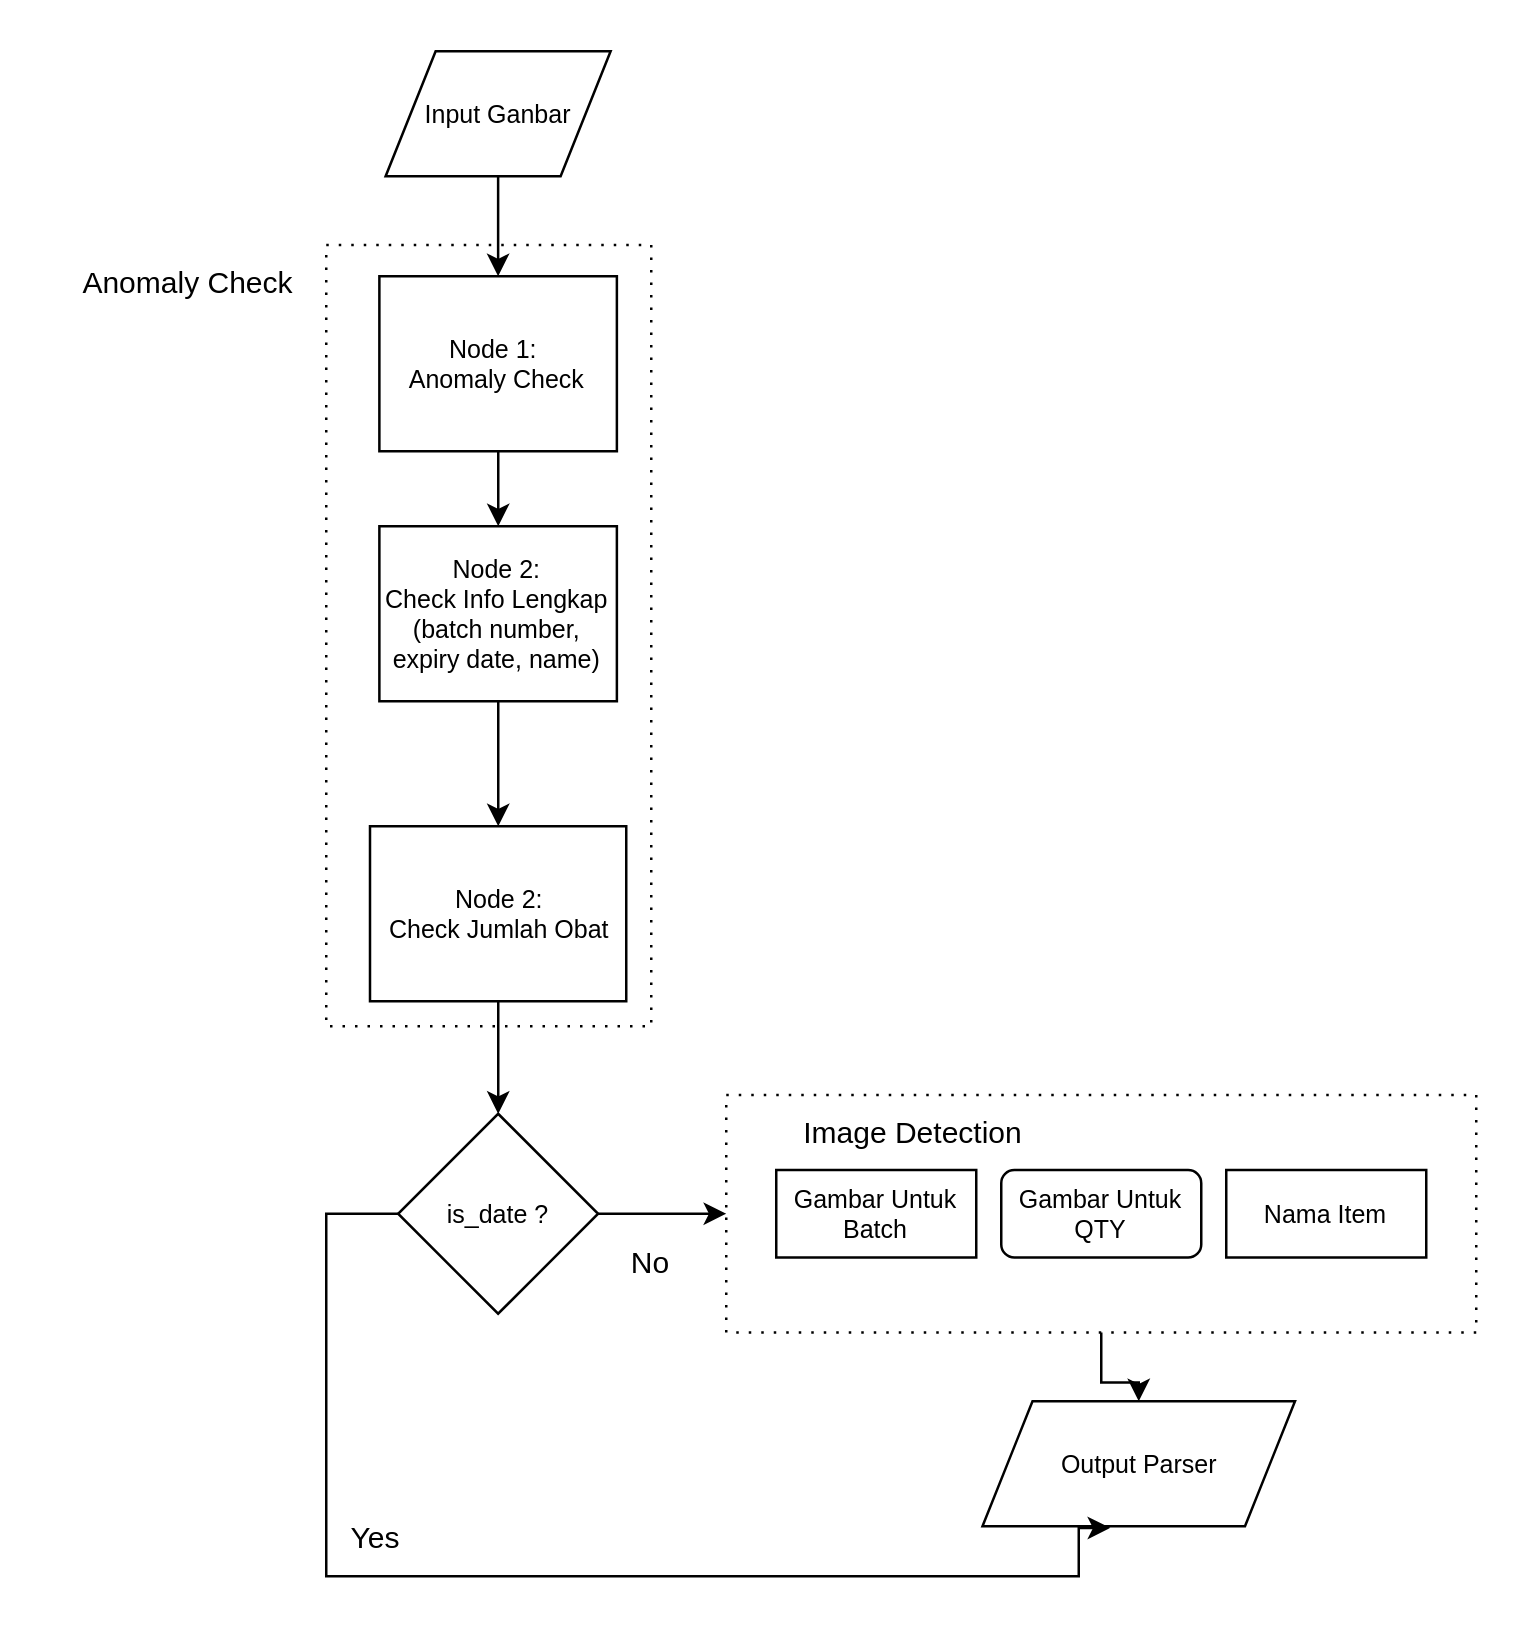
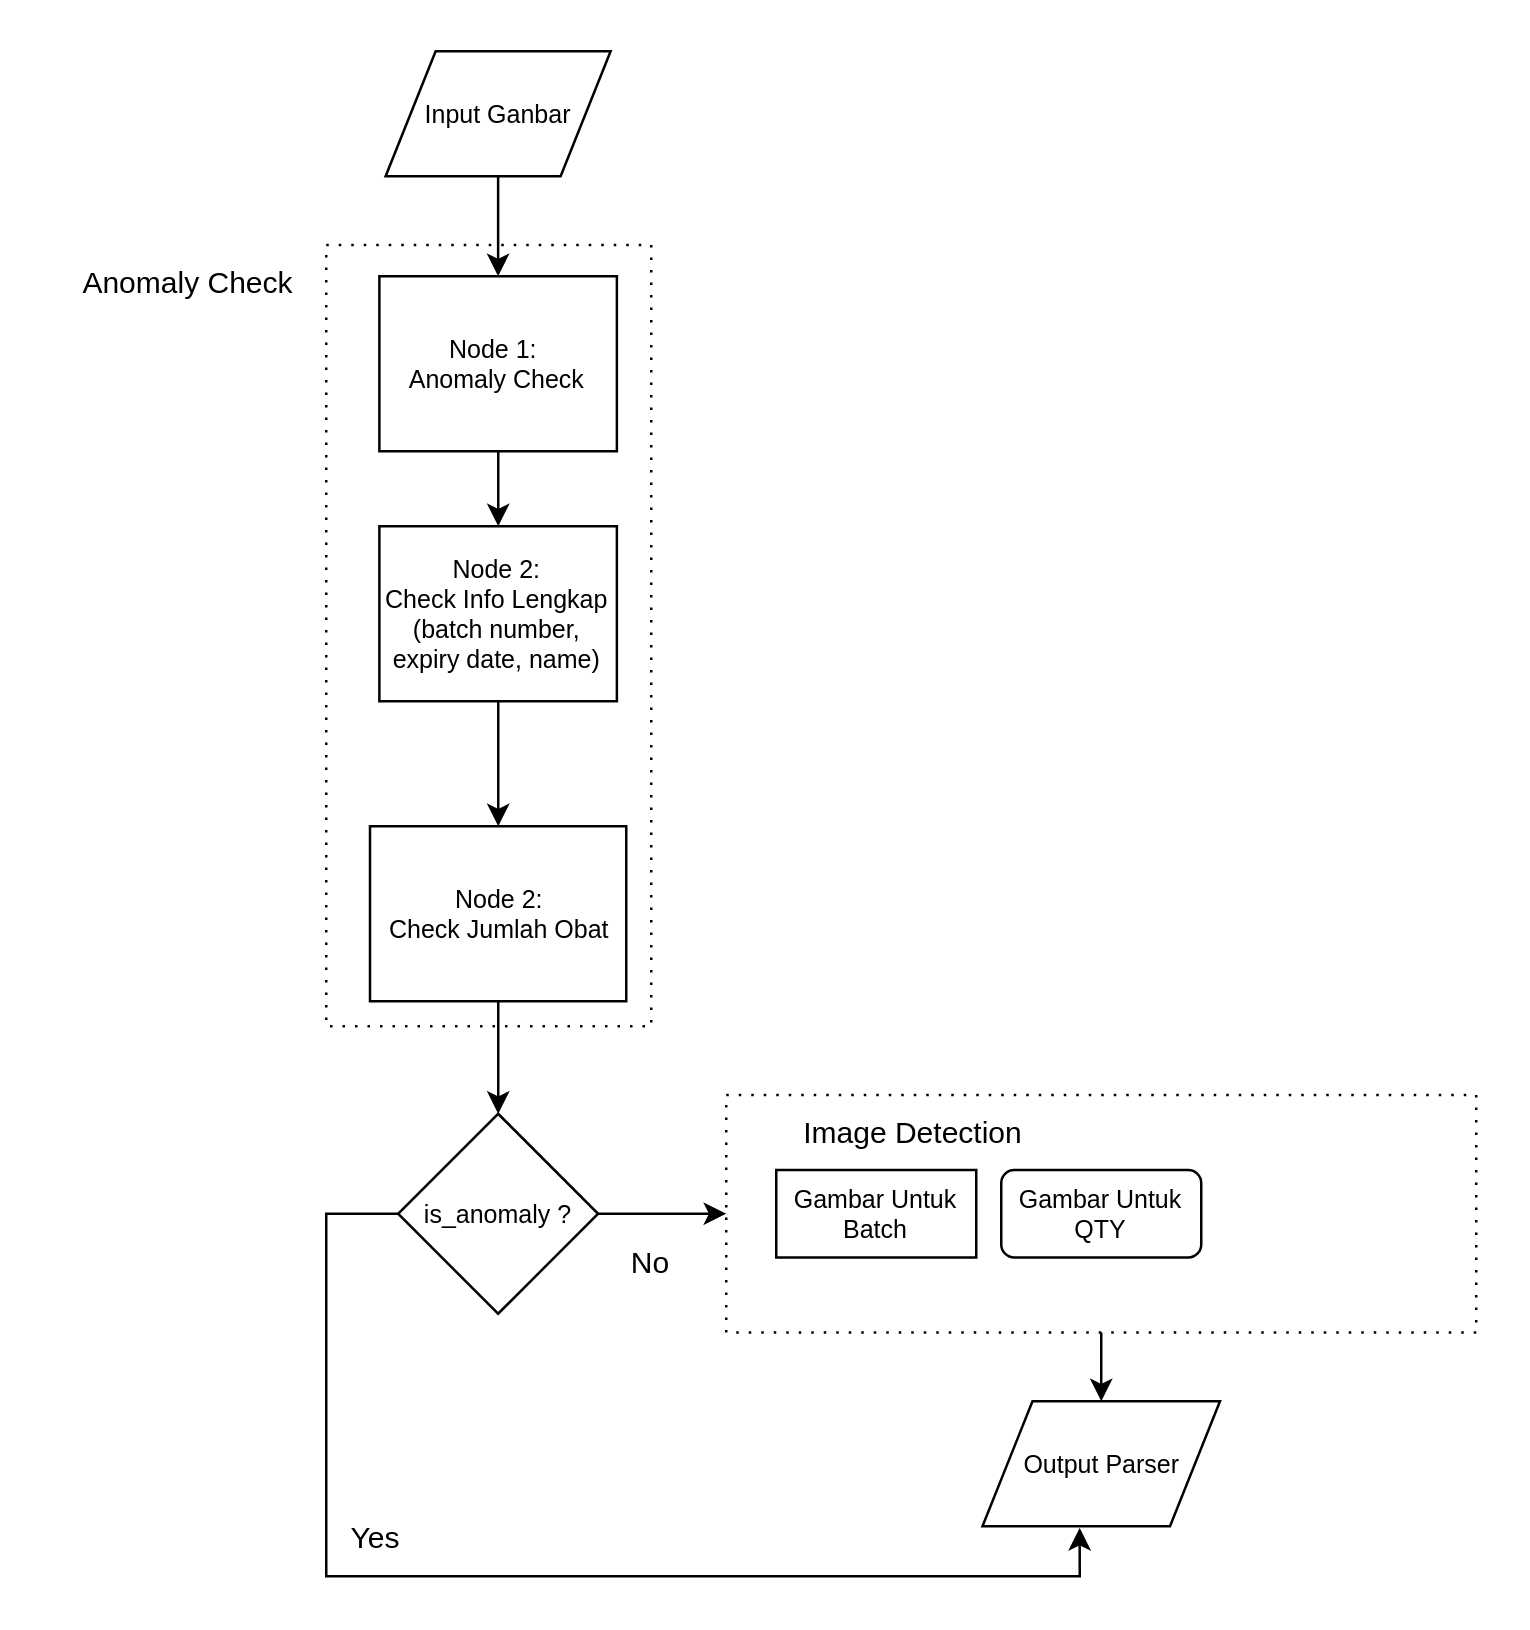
node "is_date ?": label "is_date ?" -> "is_anomaly ?"
node "Nama Item": removed
node "Output Parser": size 313x125 -> 238x125
